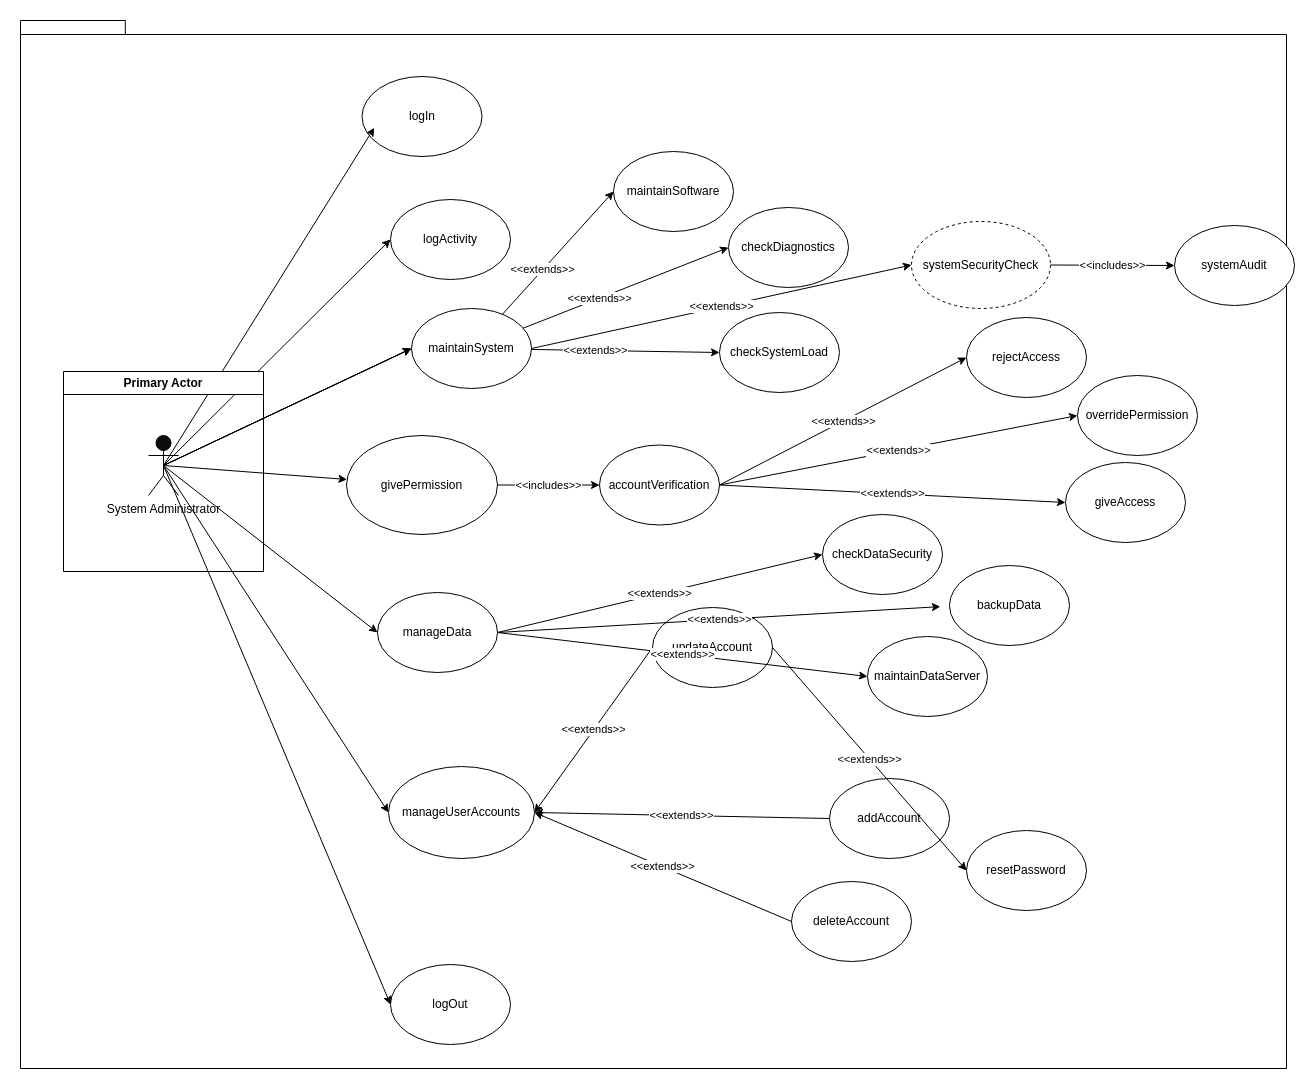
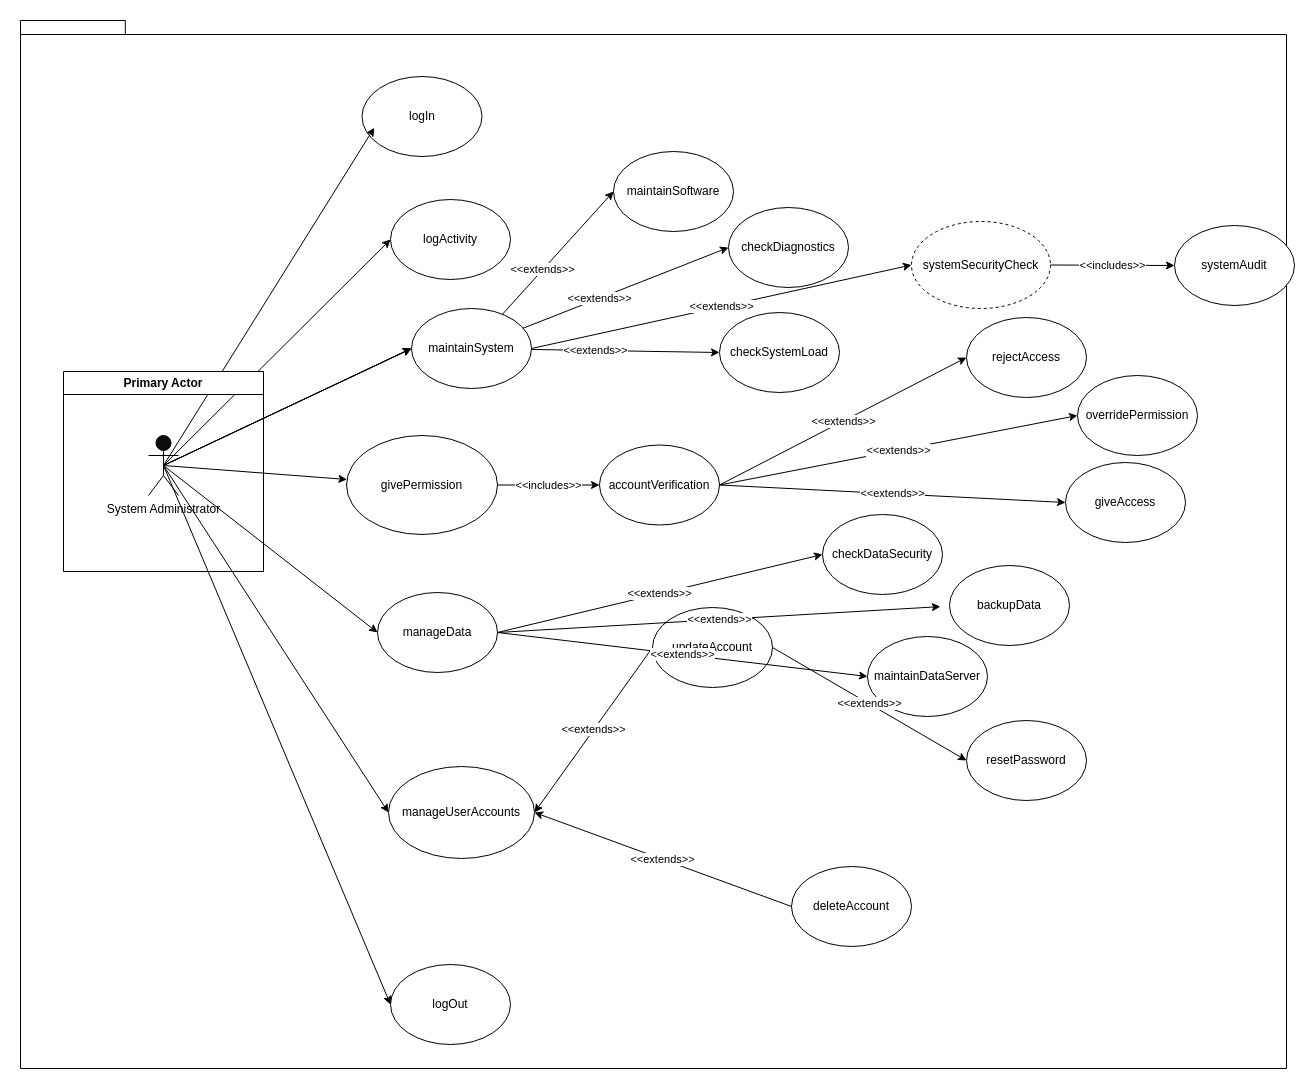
edge "addAccount" -> "manageUserAccounts": removed, label "<<extends>>"
node "addAccount": removed
node "resetPassword": moved (1027, 871) -> (1027, 761)
node "deleteAccount": moved (852, 922) -> (852, 907)
